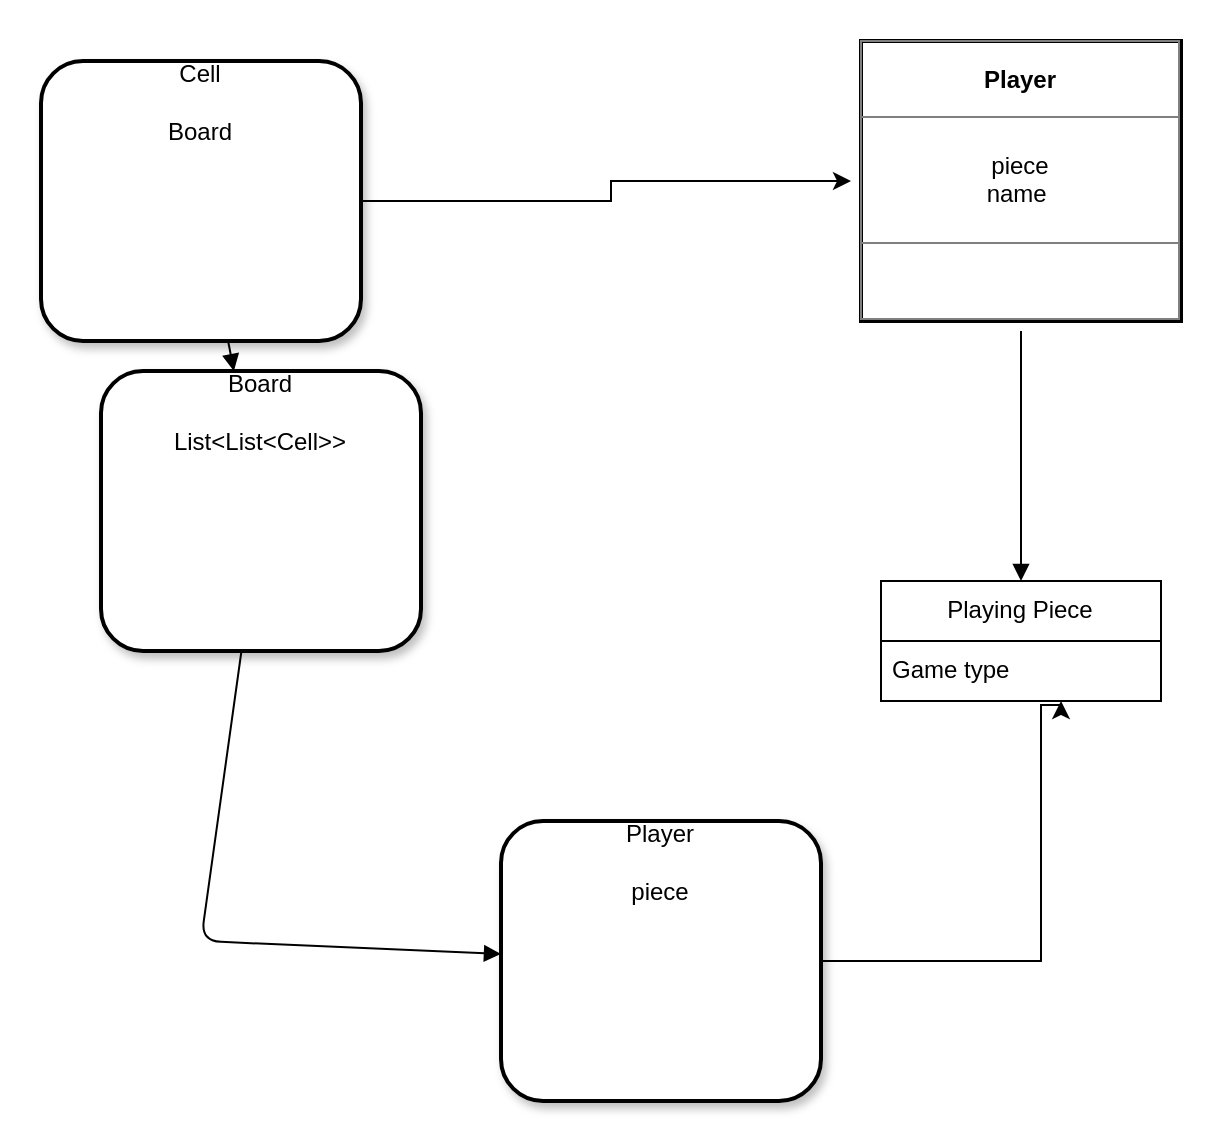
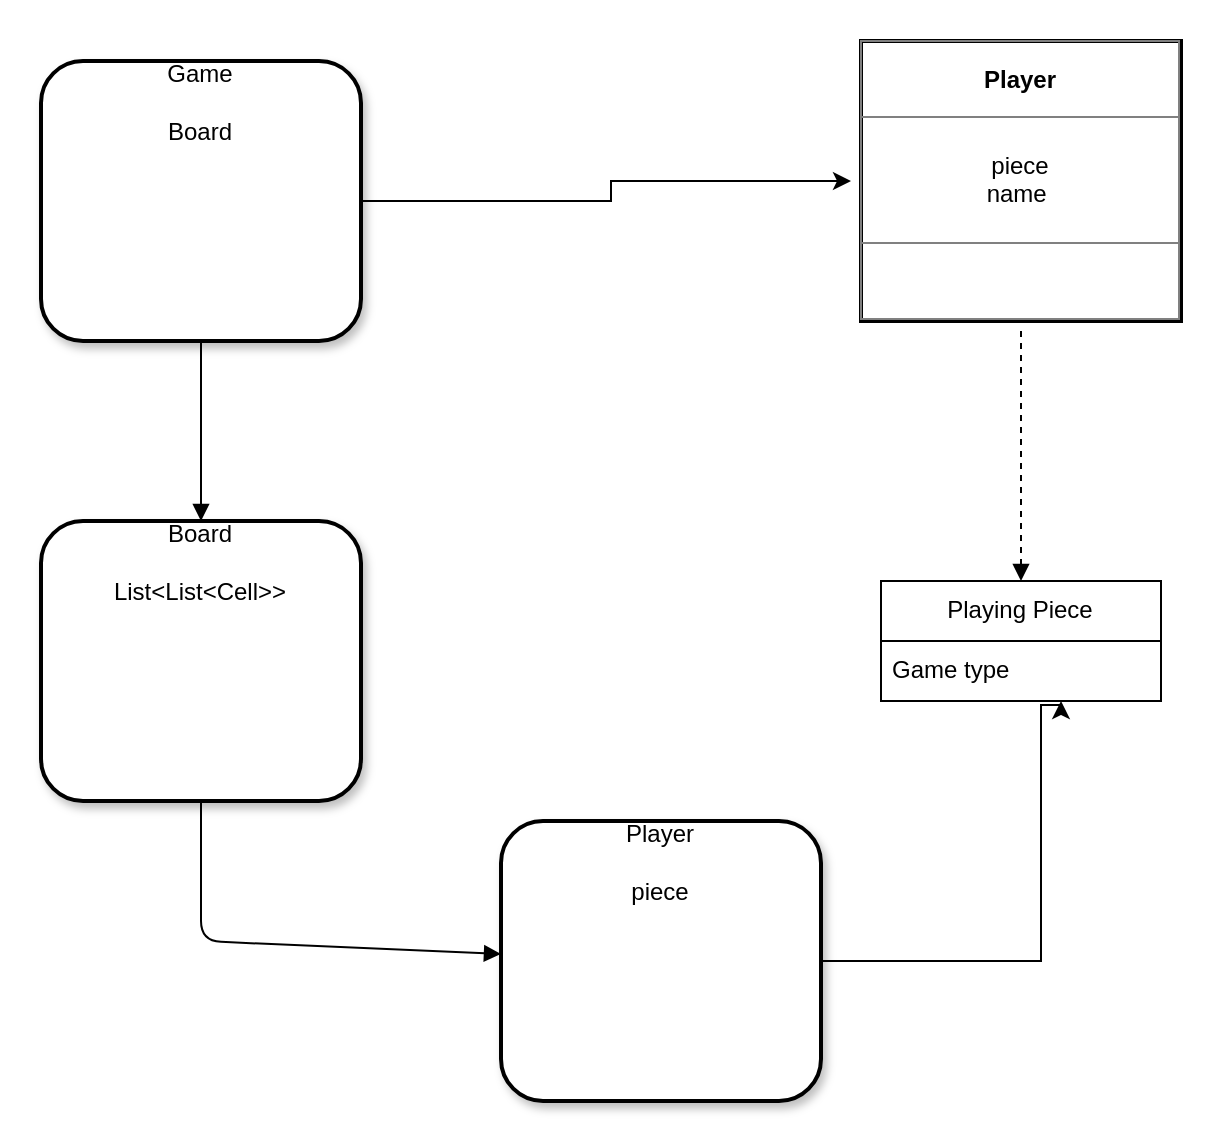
node "Cell Board": label "Cell Board" -> "Game Board"
edge "Player piece name" -> "Playing Piece": style solid -> dashed
node "Board List<List<Cell>>": moved (261, 511) -> (201, 661)
